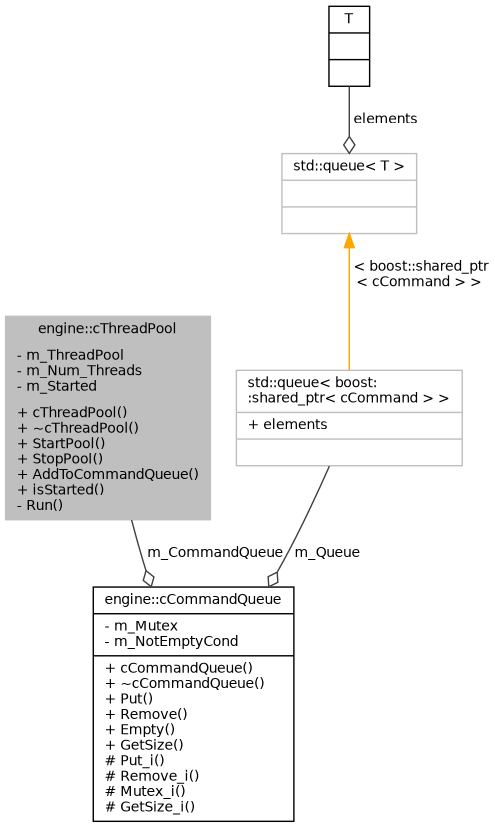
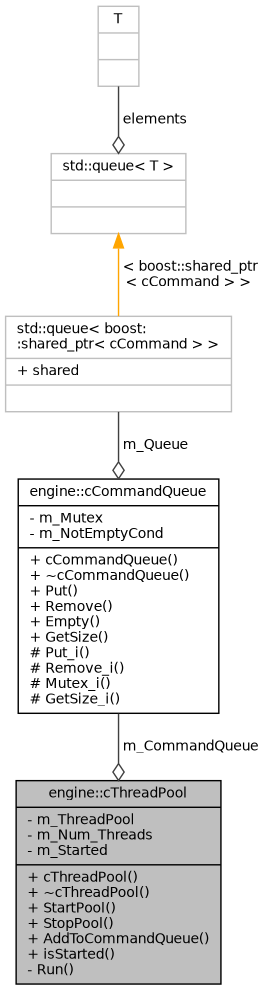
node "T": color black -> grey75
node "engine::cThreadPool": color grey75 -> black
node "std::queue< boost:": text "+ elements" -> "+ shared"
edge "engine::cThreadPool" -> "engine::cCommandQueue": reversed
